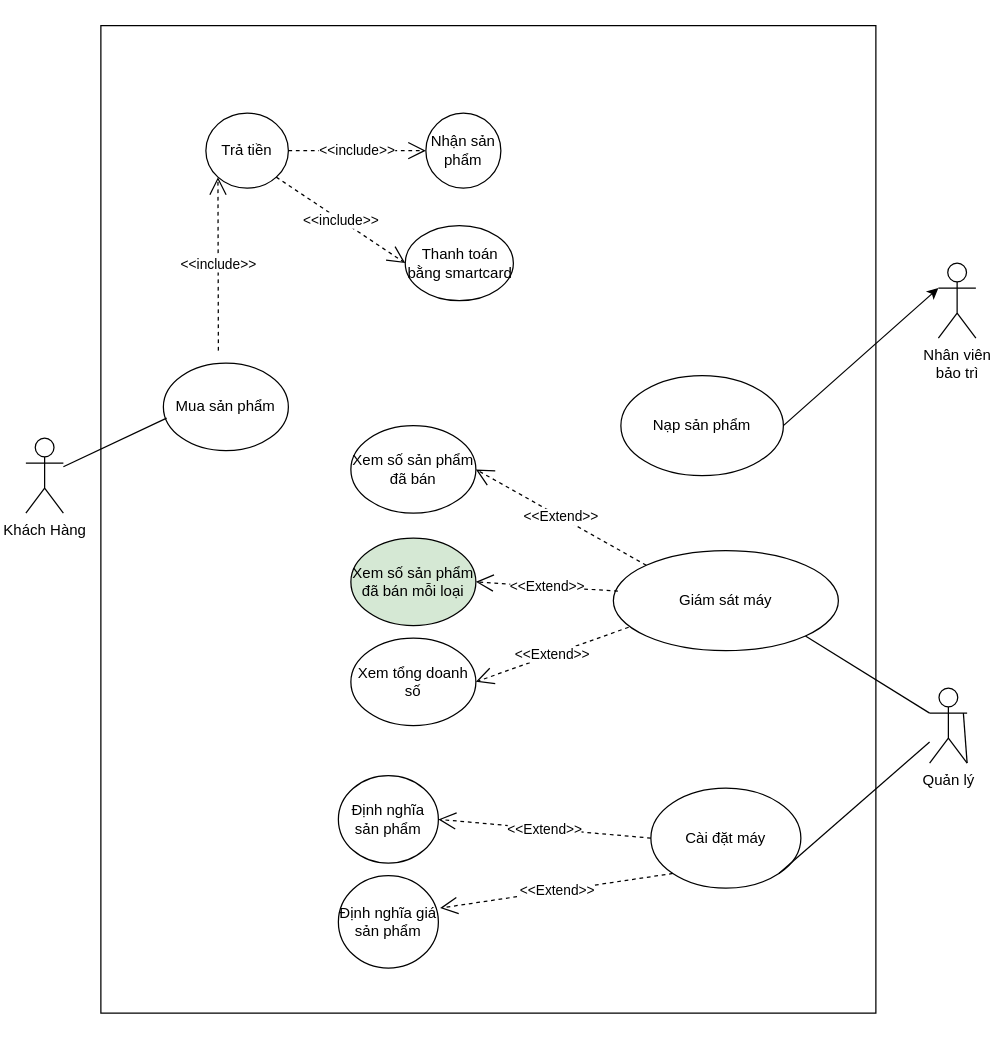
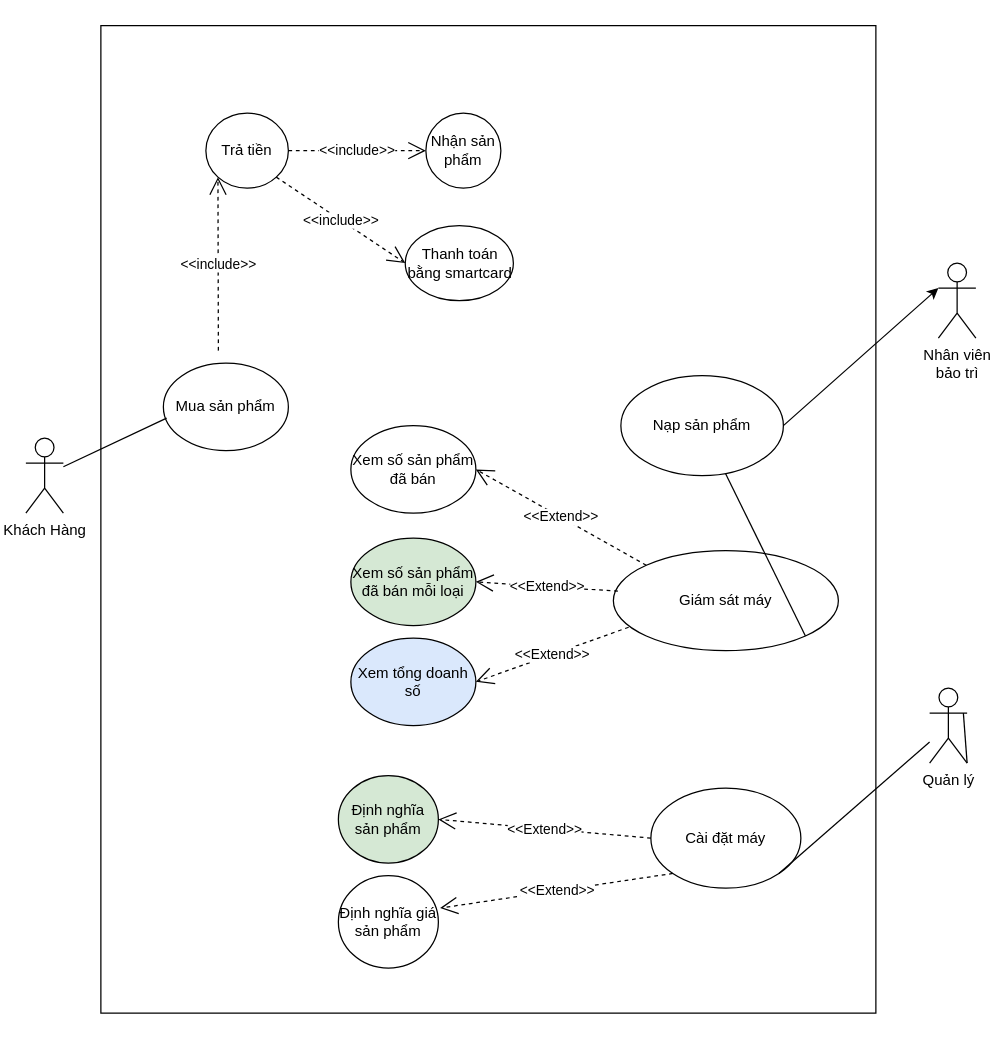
edge "Giám sát máy" -- "Quản lý": now "Giám sát máy" -- "Nạp sản phẩm"
node "Xem tổng doanh số": fillcolor #ffffff -> #dae8fc
node "Định nghĩa sản phẩm": fillcolor #ffffff -> #d5e8d4
